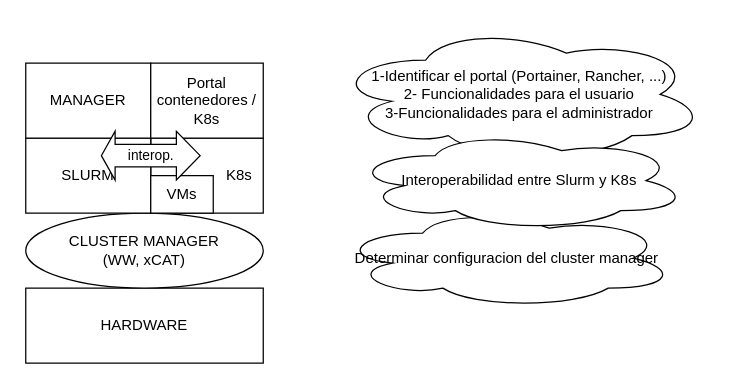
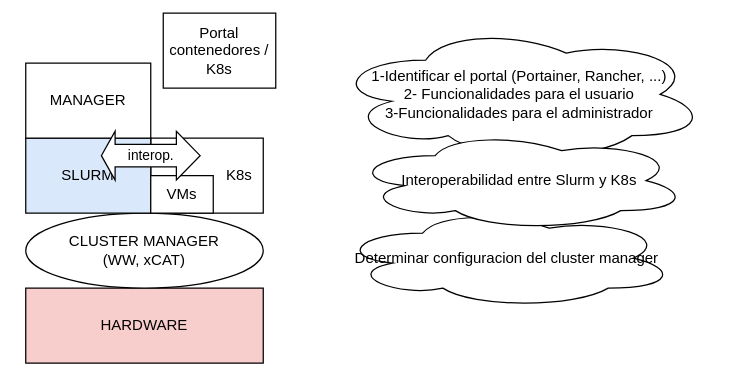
node "Portal contenedores / K8s": moved (207, 101) -> (219, 51)
node "SLURM": fillcolor #ffffff -> #dae8fc
node "HARDWARE": fillcolor #ffffff -> #f8cecc
